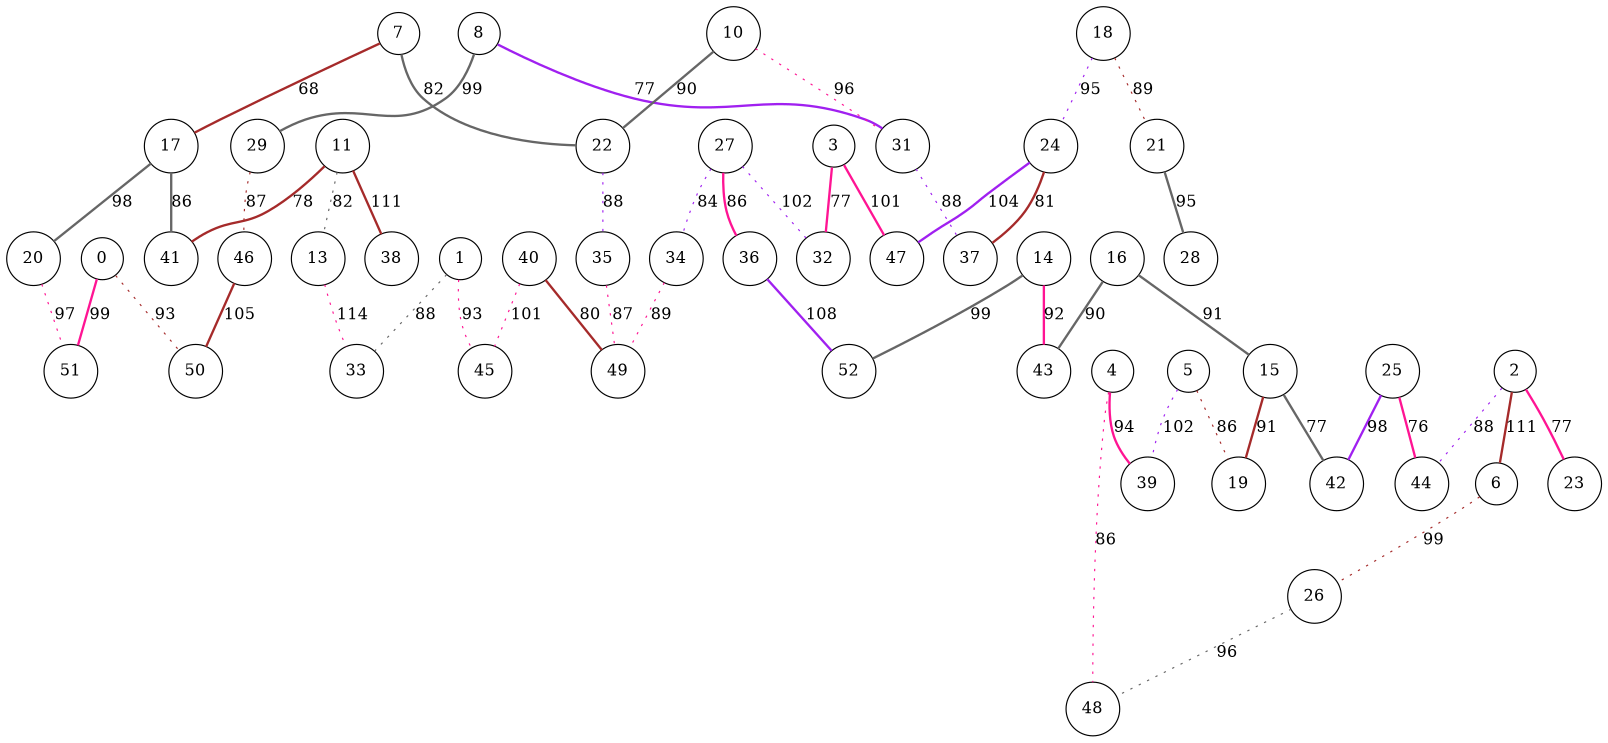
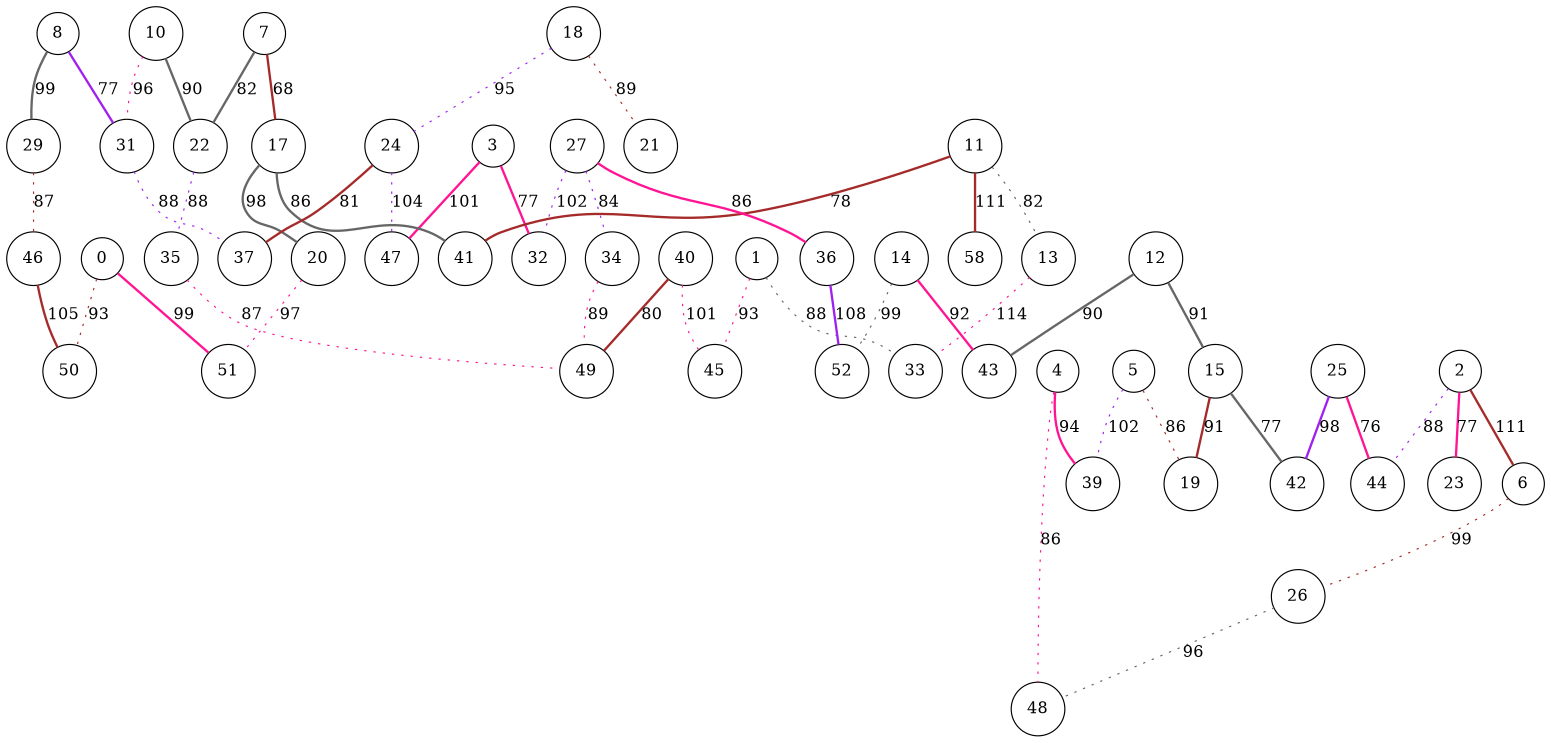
edge "24" -- "47": style bold -> dotted
node "38": label "38" -> "58"
node "16": label "16" -> "12"
node "28": removed
edge "14" -- "52": style bold -> dotted
